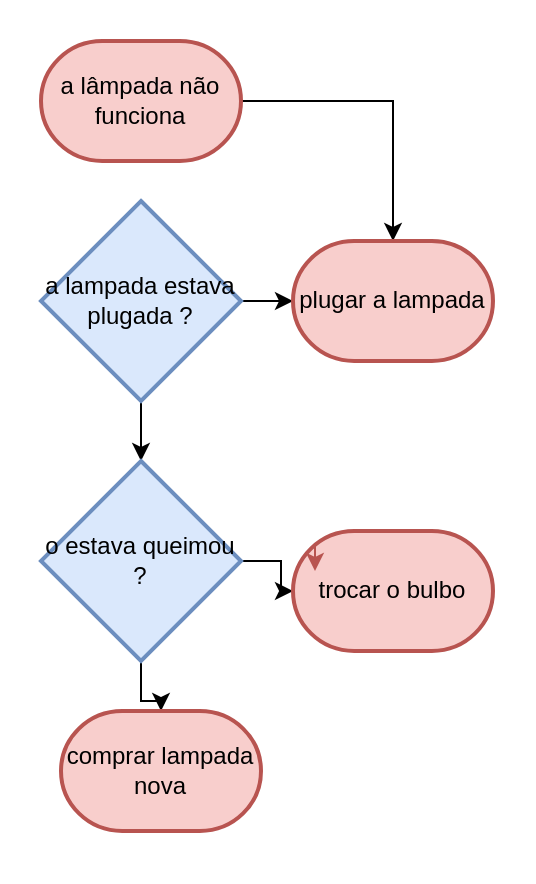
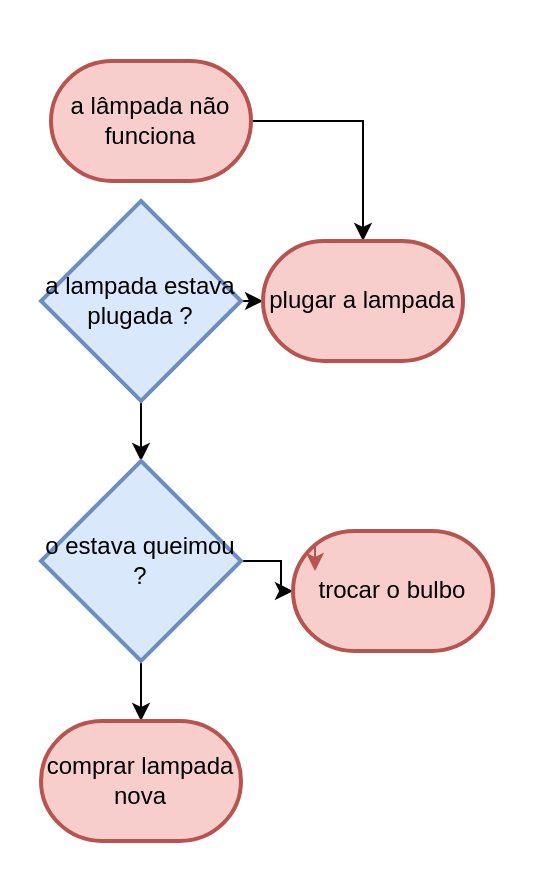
node "a lâmpada não funciona": moved (141, 101) -> (151, 121)
node "plugar a lampada": moved (393, 301) -> (363, 301)
node "comprar lampada nova": moved (161, 771) -> (141, 781)
